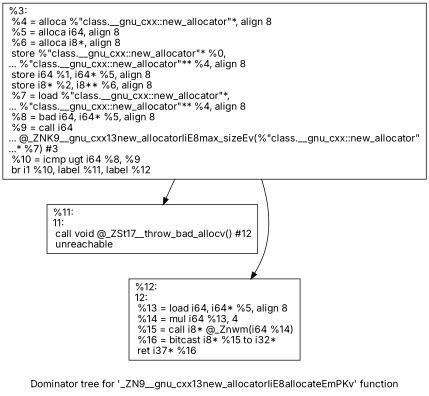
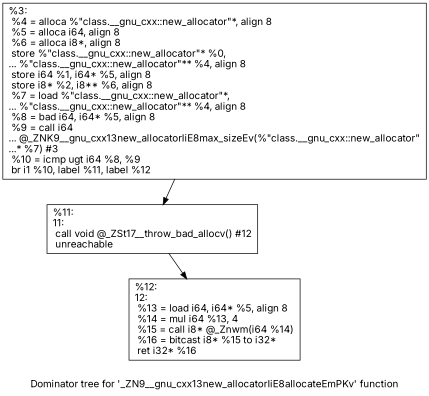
edge "%3:" -> "%12:": now "%11:" -> "%12:"
node "%12:": text "ret i37* %16" -> "ret i32* %16"
